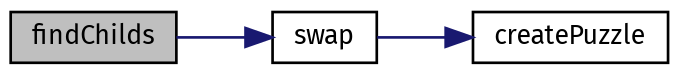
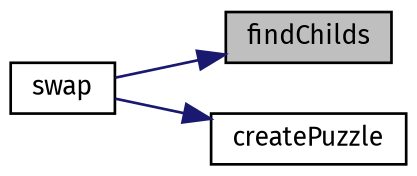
edge "findChilds" -> "swap": reversed
